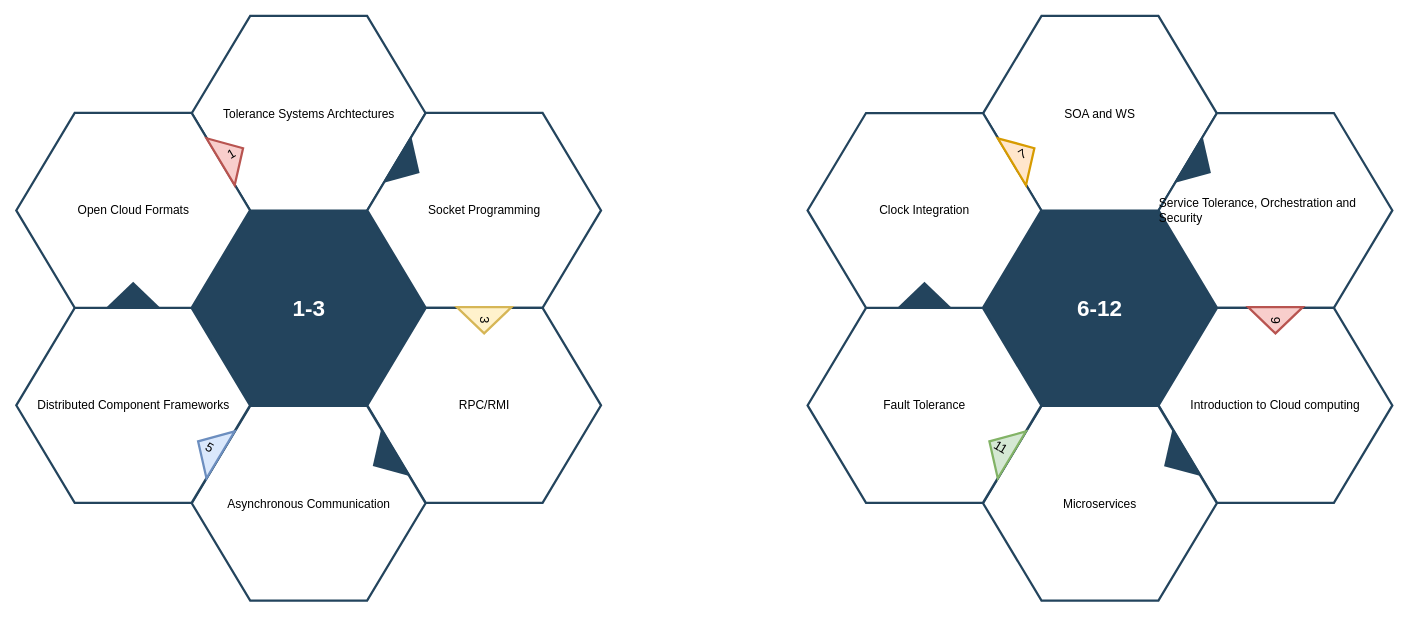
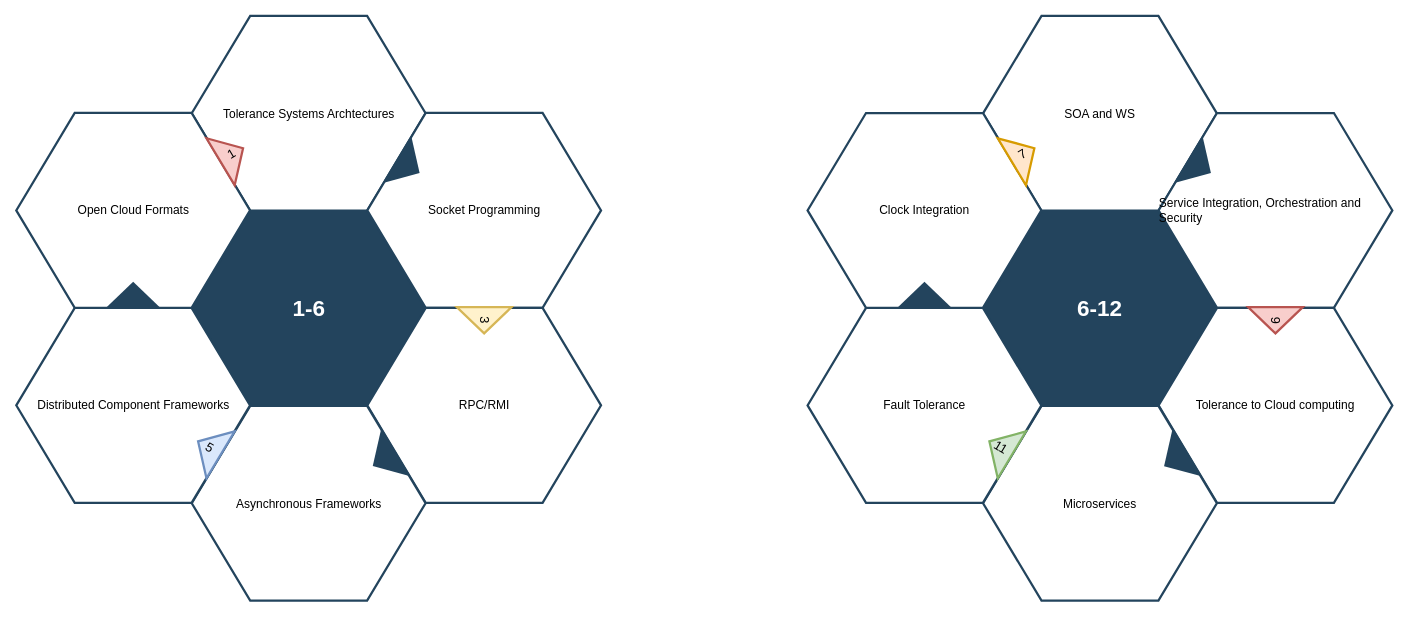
node "Service Tolerance, Orchestration and Security": label "Service Tolerance, Orchestration and Security" -> "Service Integration, Orchestration and Security"
node "1-3": label "1-3" -> "1-6"
node "Introduction to Cloud computing": label "Introduction to Cloud computing" -> "Tolerance to Cloud computing"
node "Asynchronous Communication": label "Asynchronous Communication" -> "Asynchronous Frameworks"
